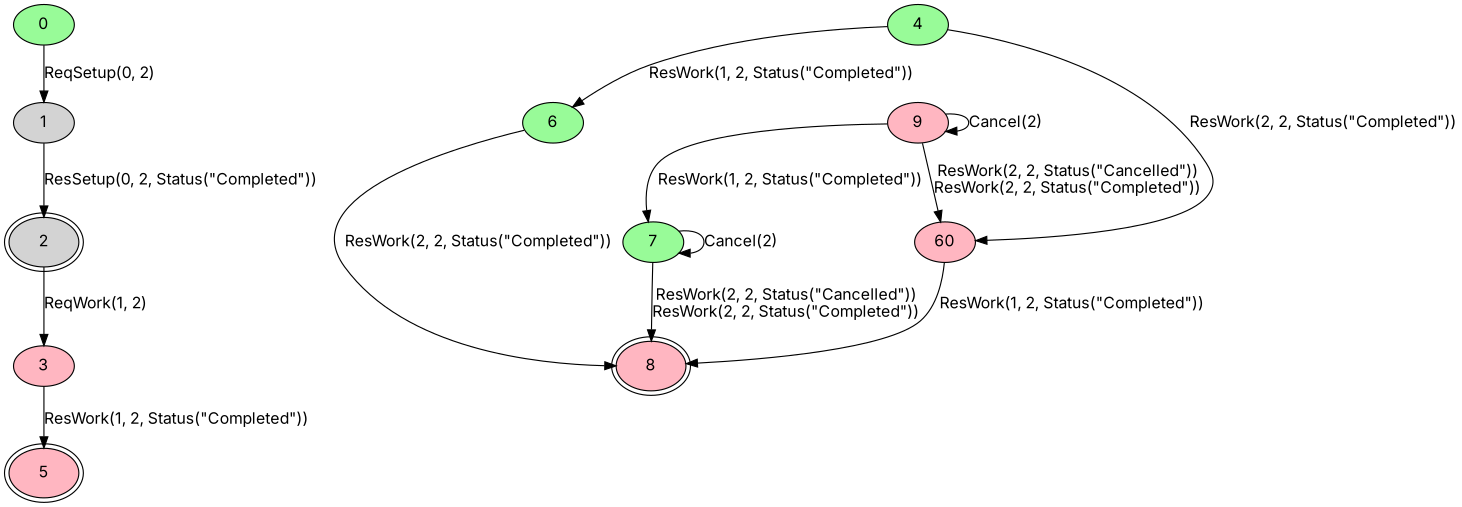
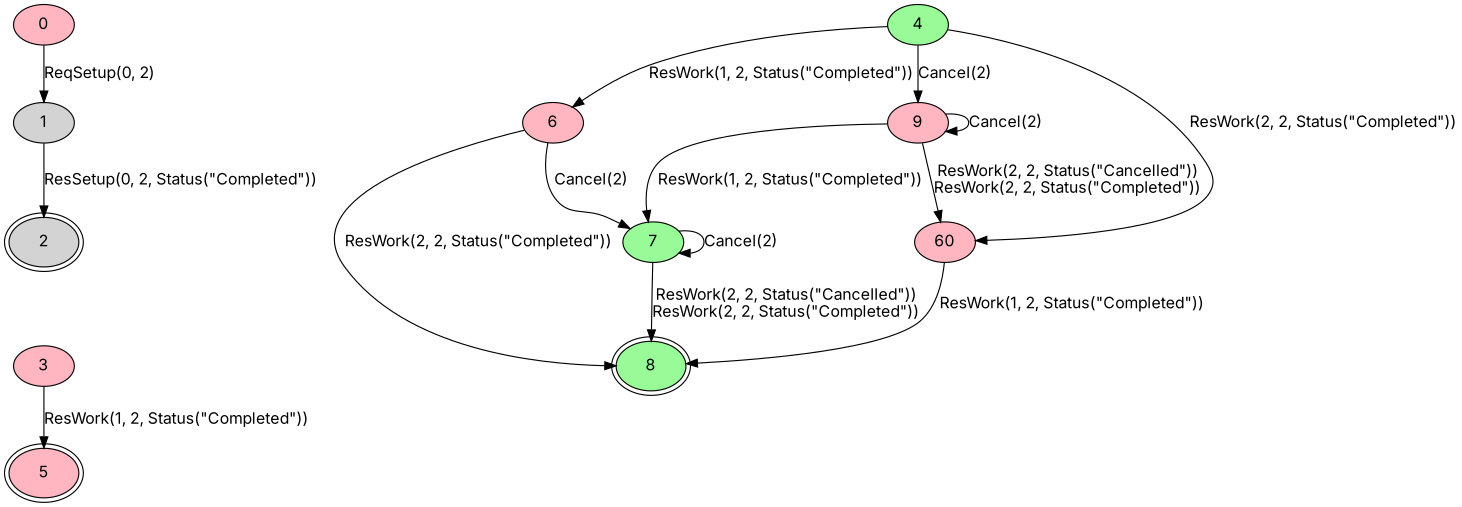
node "0": fillcolor palegreen -> lightpink
edge "4" -> "9": added, label "Cancel(2)"
node "6": fillcolor palegreen -> lightpink
edge "6" -> "7": added, label "Cancel(2)"
edge "2" -> "3": removed, label "ReqWork(1, 2)"
node "8": fillcolor lightpink -> palegreen
